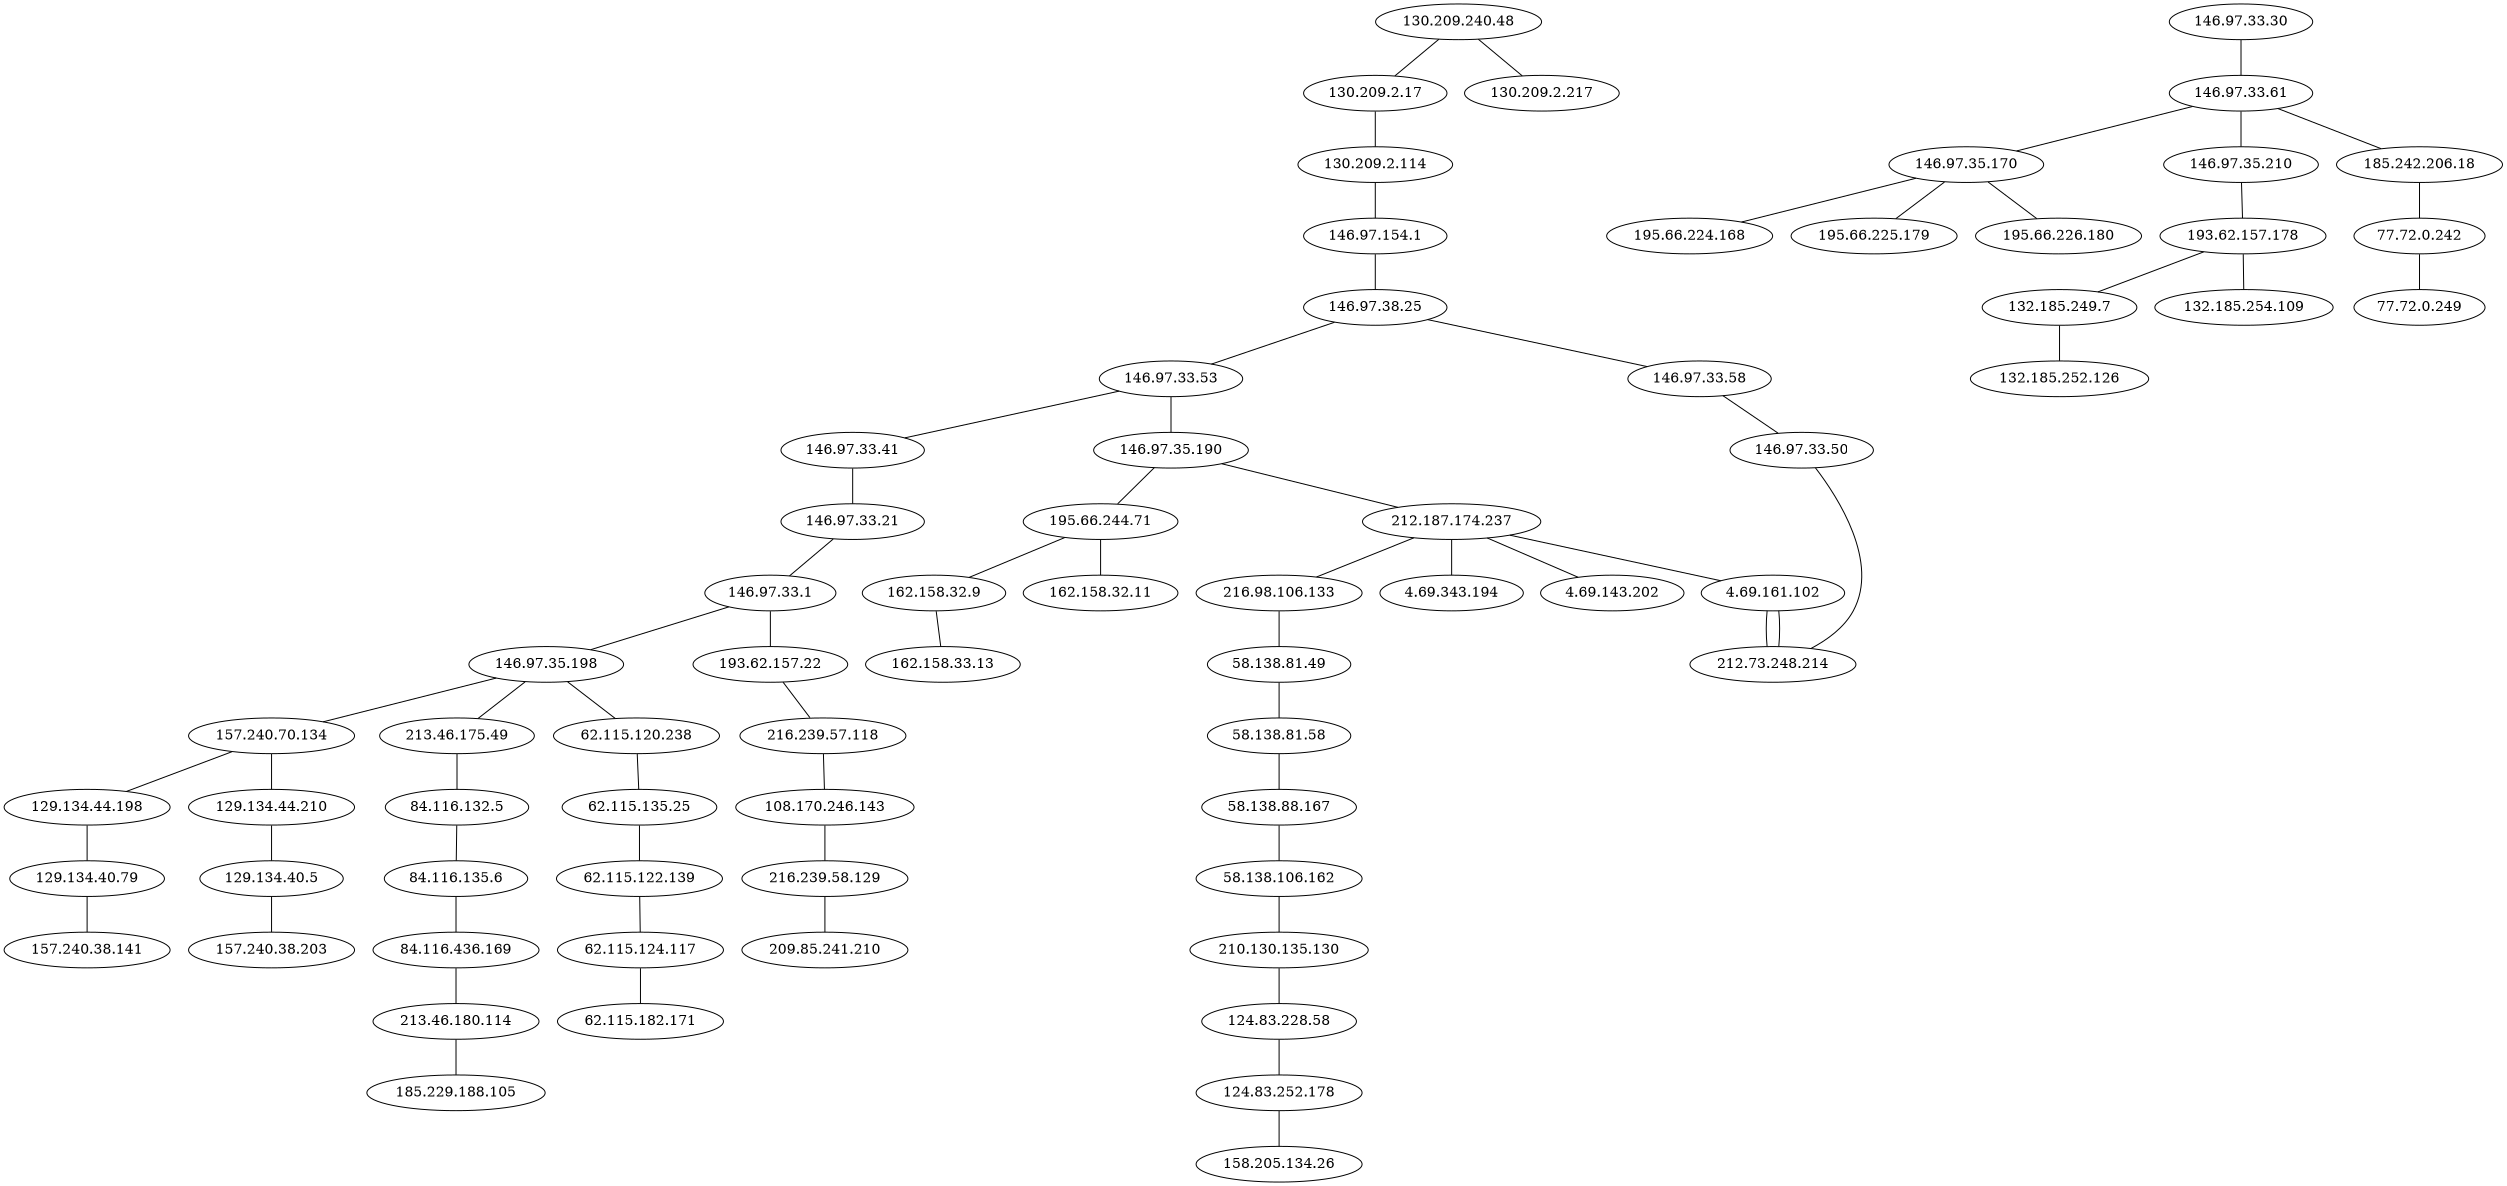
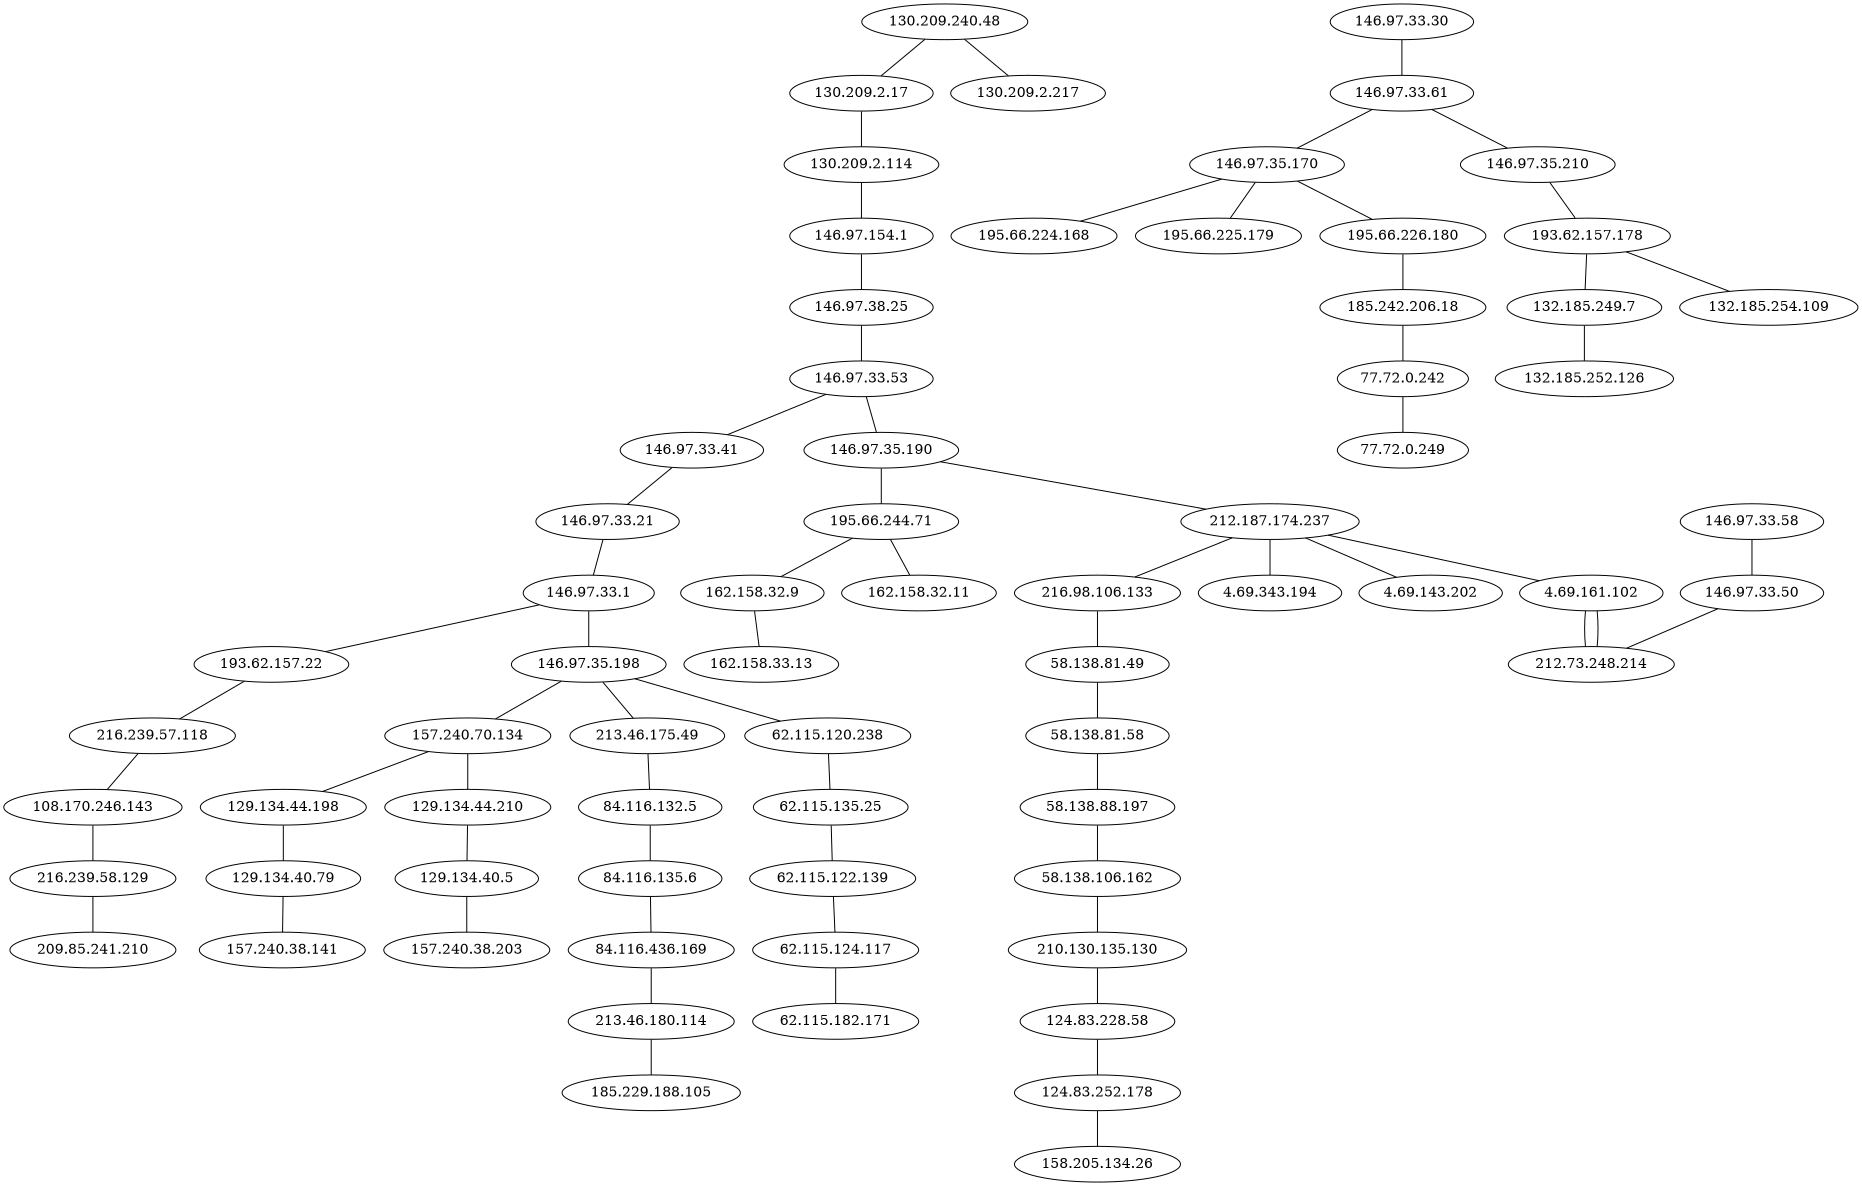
edge "146.97.33.61" -- "185.242.206.18": now "195.66.226.180" -- "185.242.206.18"
edge "146.97.38.25" -- "146.97.33.58": removed
node "58.138.88.167": label "58.138.88.167" -> "58.138.88.197"
